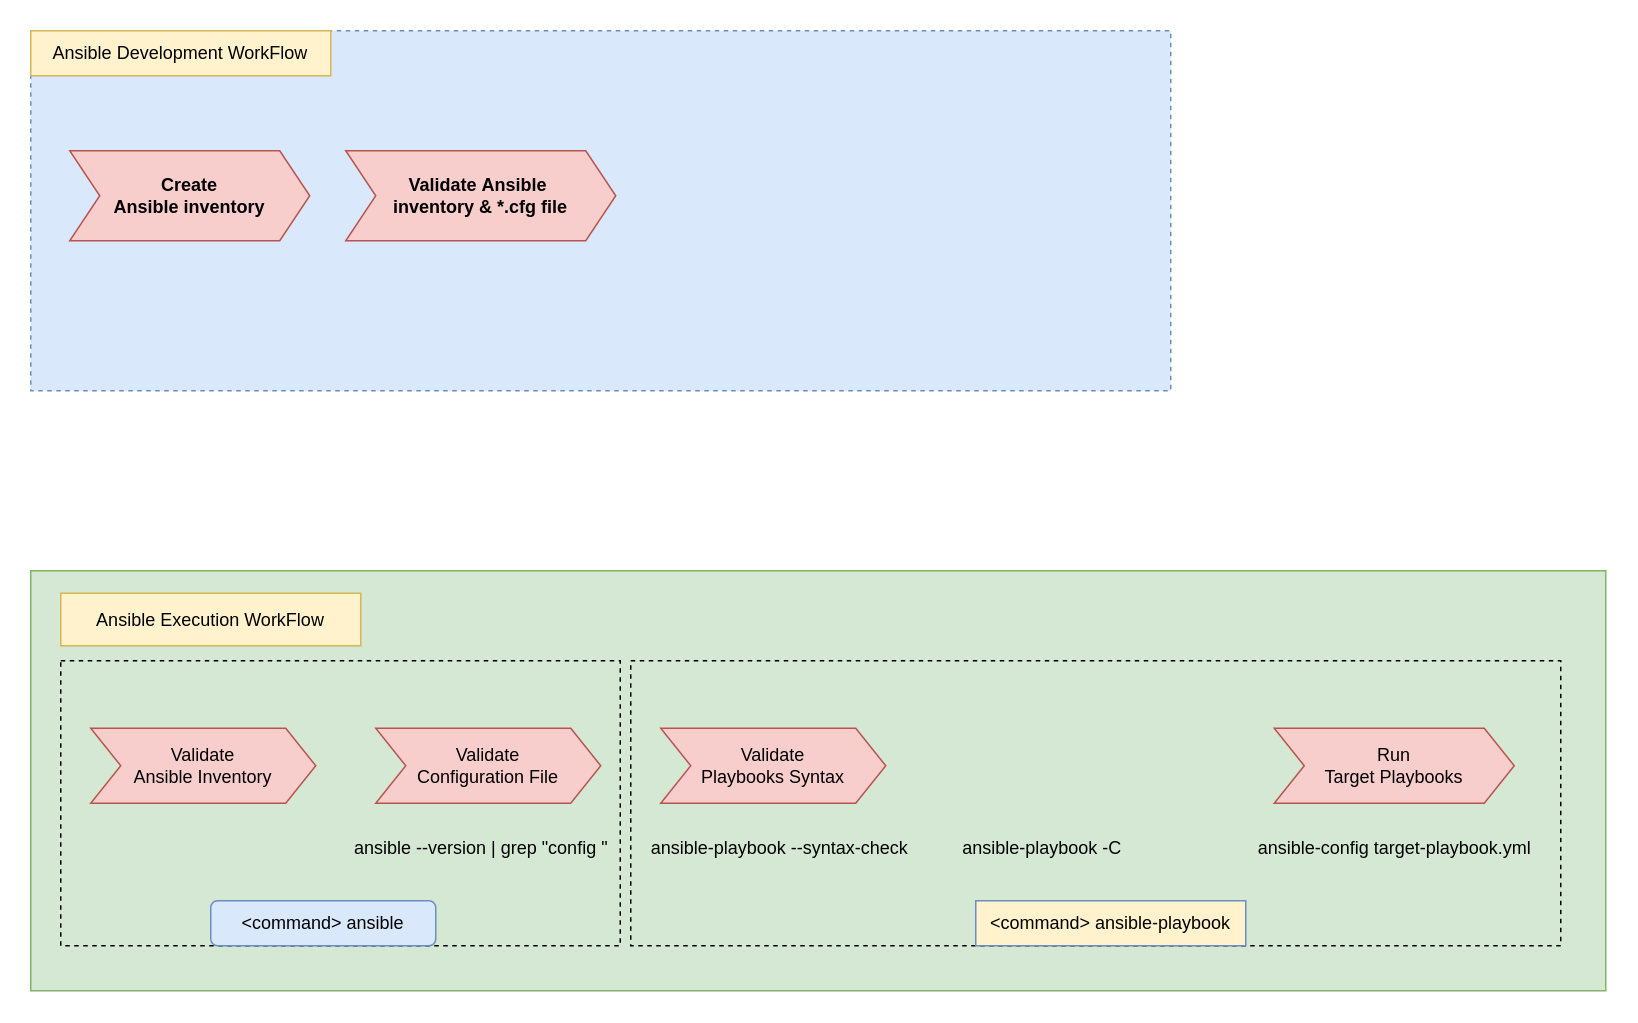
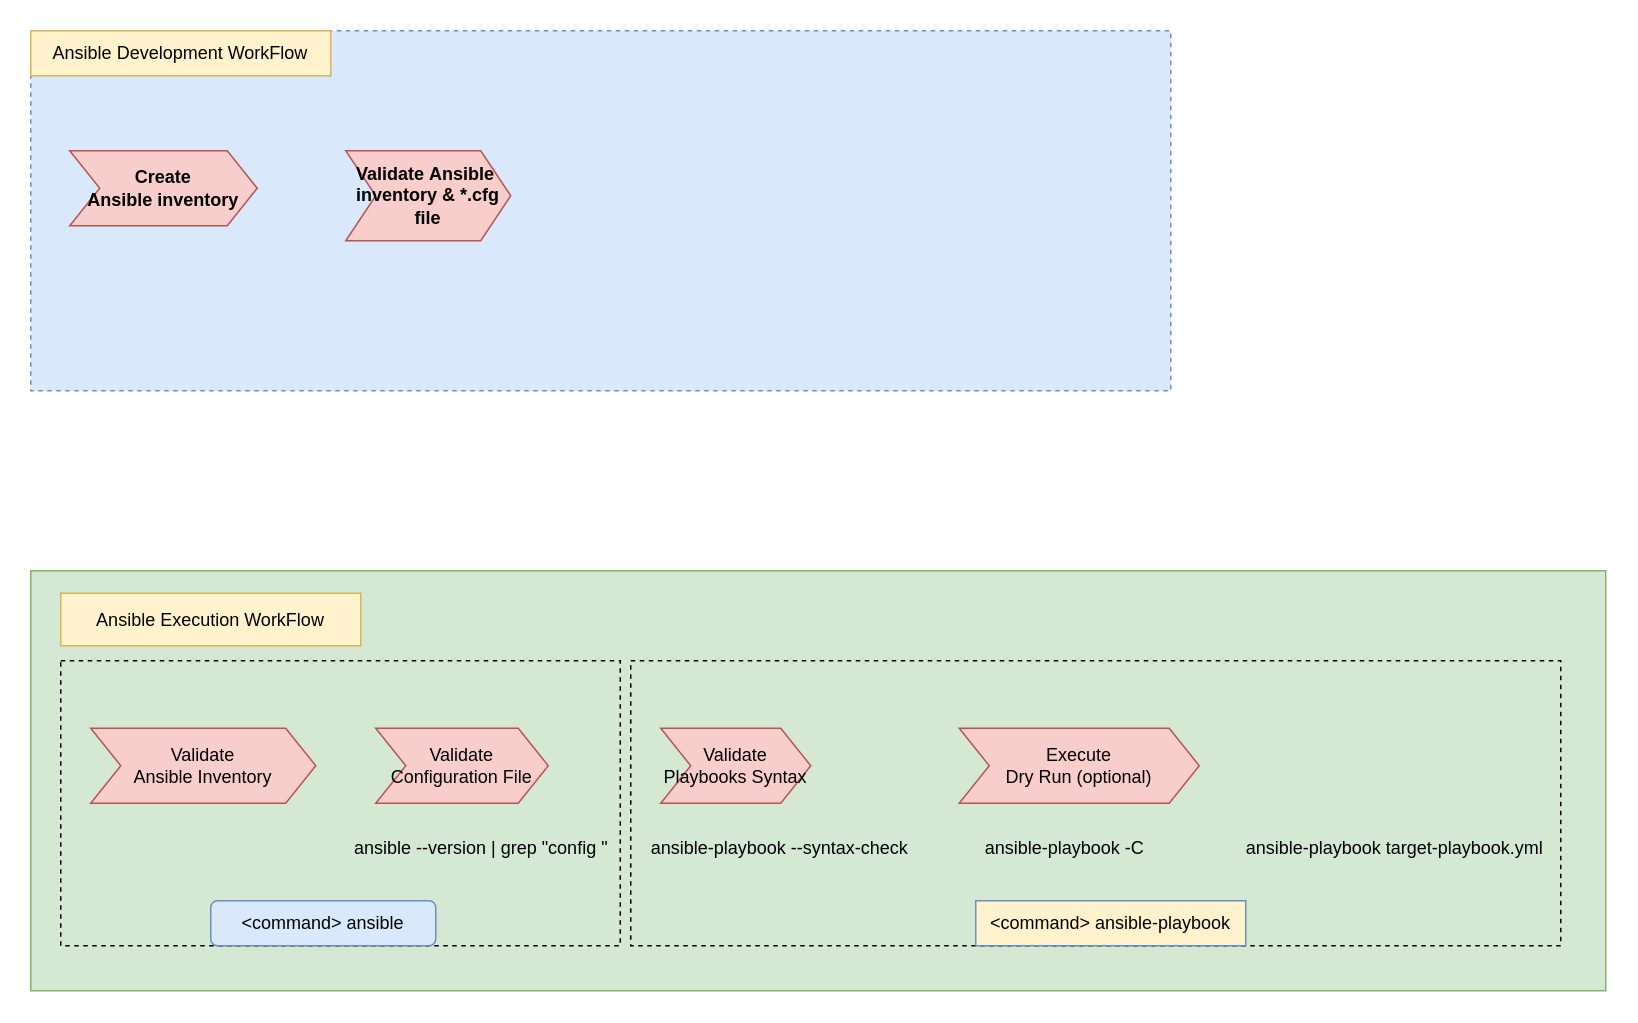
node "Create Ansible inventory": size 240x90 -> 188x75
node "Validate Ansible inventory & *.cfg file": size 270x90 -> 165x90
node "Validate Configuration File": size 225x75 -> 173x75
node "Validate Playbooks Syntax": size 225x75 -> 150x75
node "Execute Dry Run (optional)": added
node "Run Target Playbooks": removed
node "ansible-playbook -C": moved (1042, 848) -> (1064, 848)
node "ansible-config target-playbook.yml": label "ansible-config target-playbook.yml" -> "ansible-playbook target-playbook.yml"
